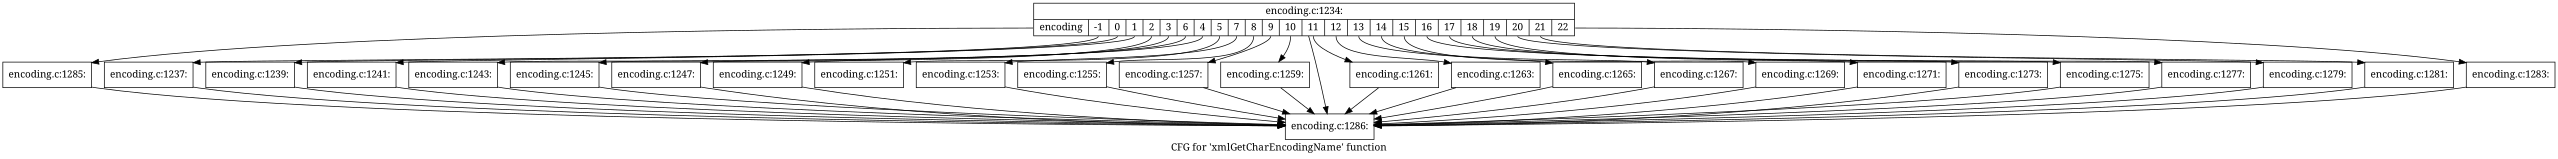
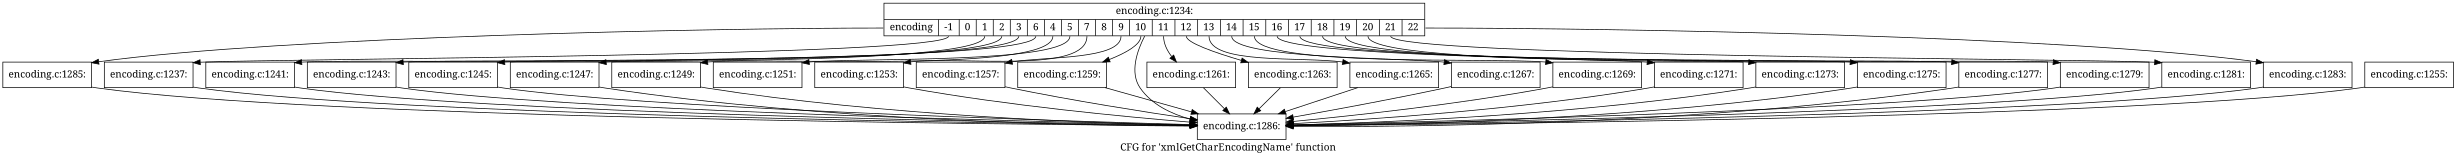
edge "encoding.c:1234:" -> "encoding.c:1255:": removed
node "encoding.c:1239:": removed
